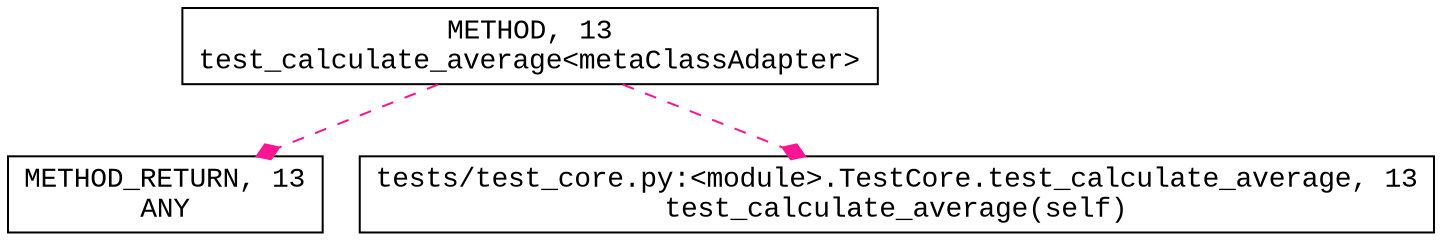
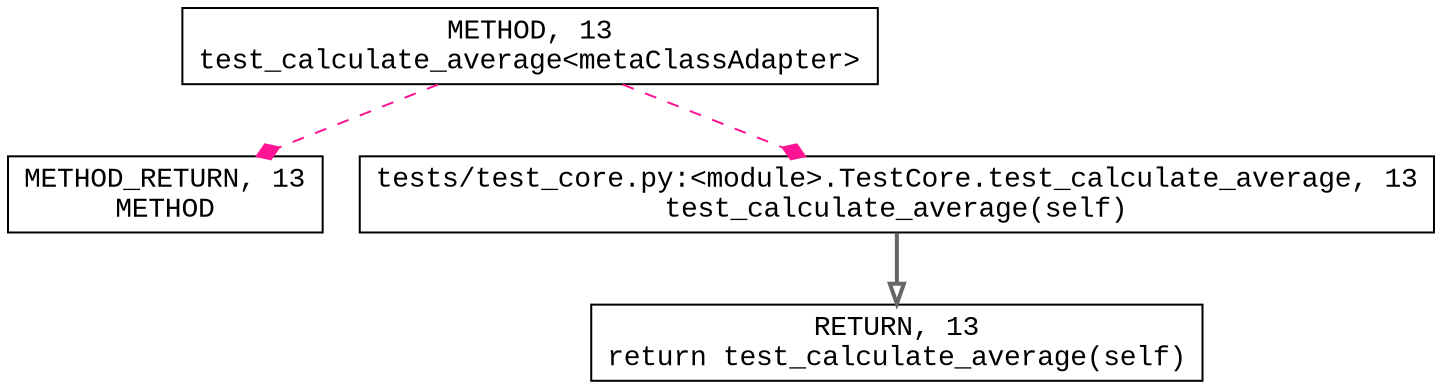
node "METHOD_RETURN, 13": text "ANY" -> "METHOD"
node "RETURN, 13": added
